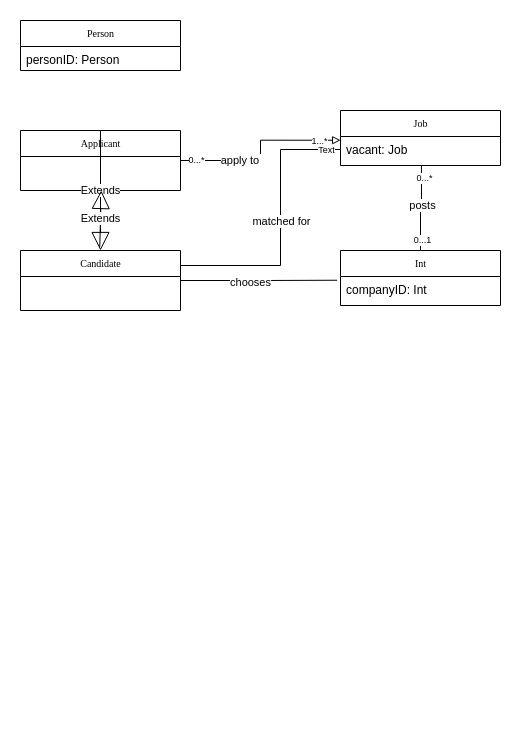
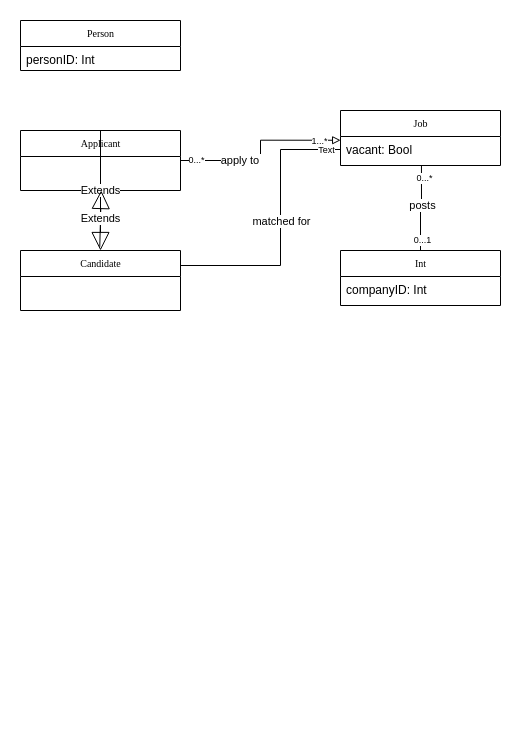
node "personID: Person": label "personID: Person" -> "personID: Int"
node "vacant: Job": label "vacant: Job" -> "vacant: Bool"
edge "Candidate" -- "companyID: Int": removed, label "chooses"
